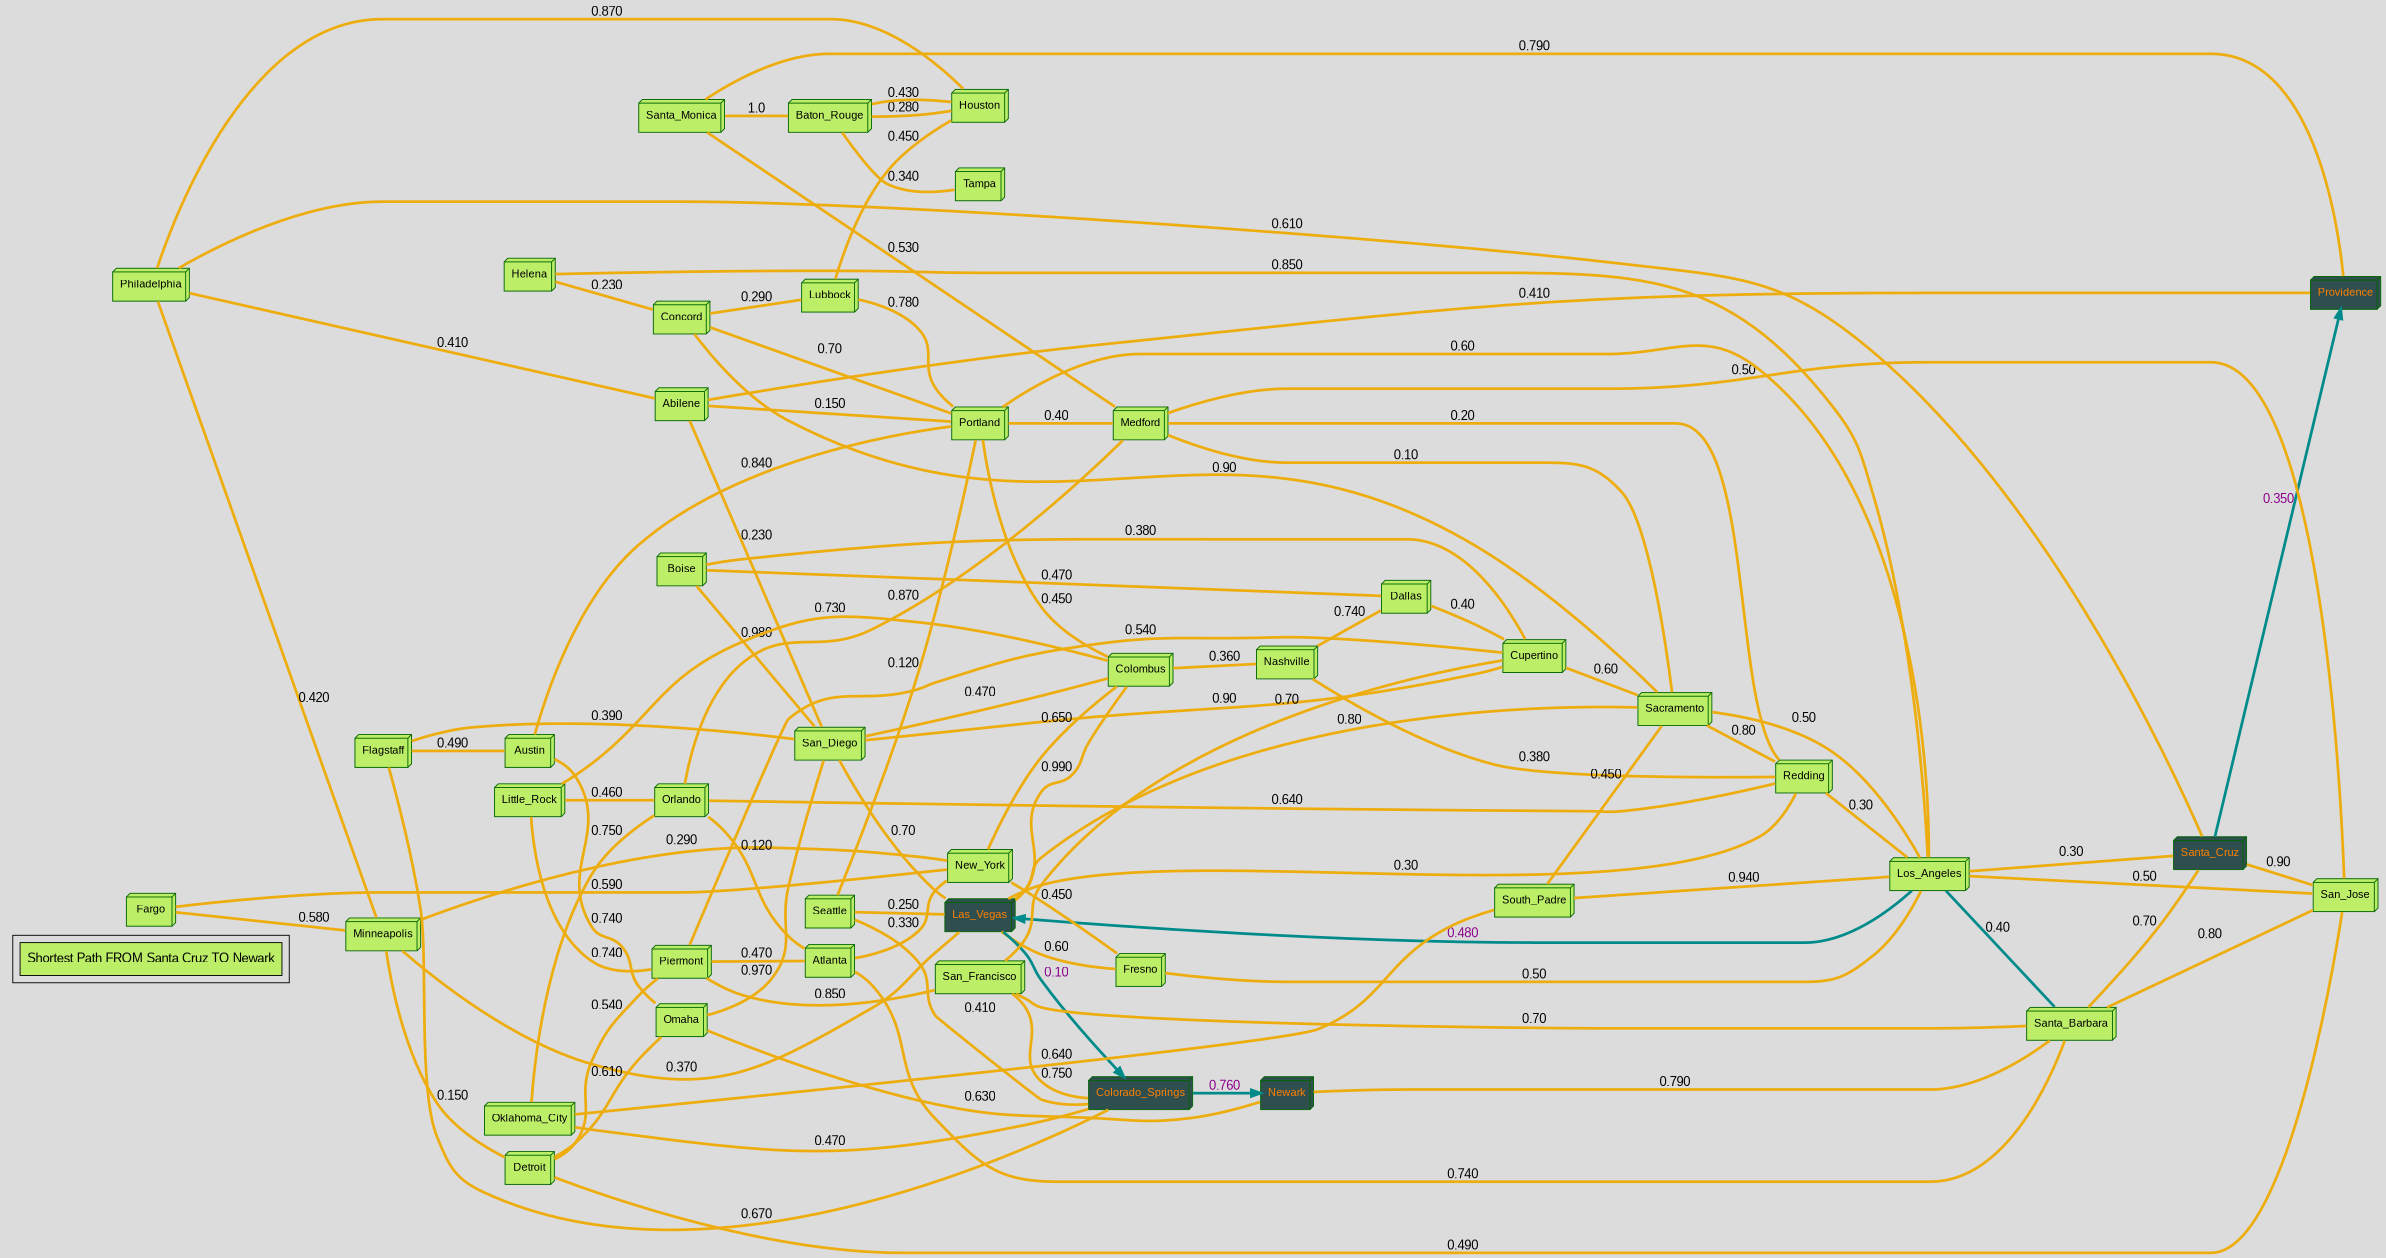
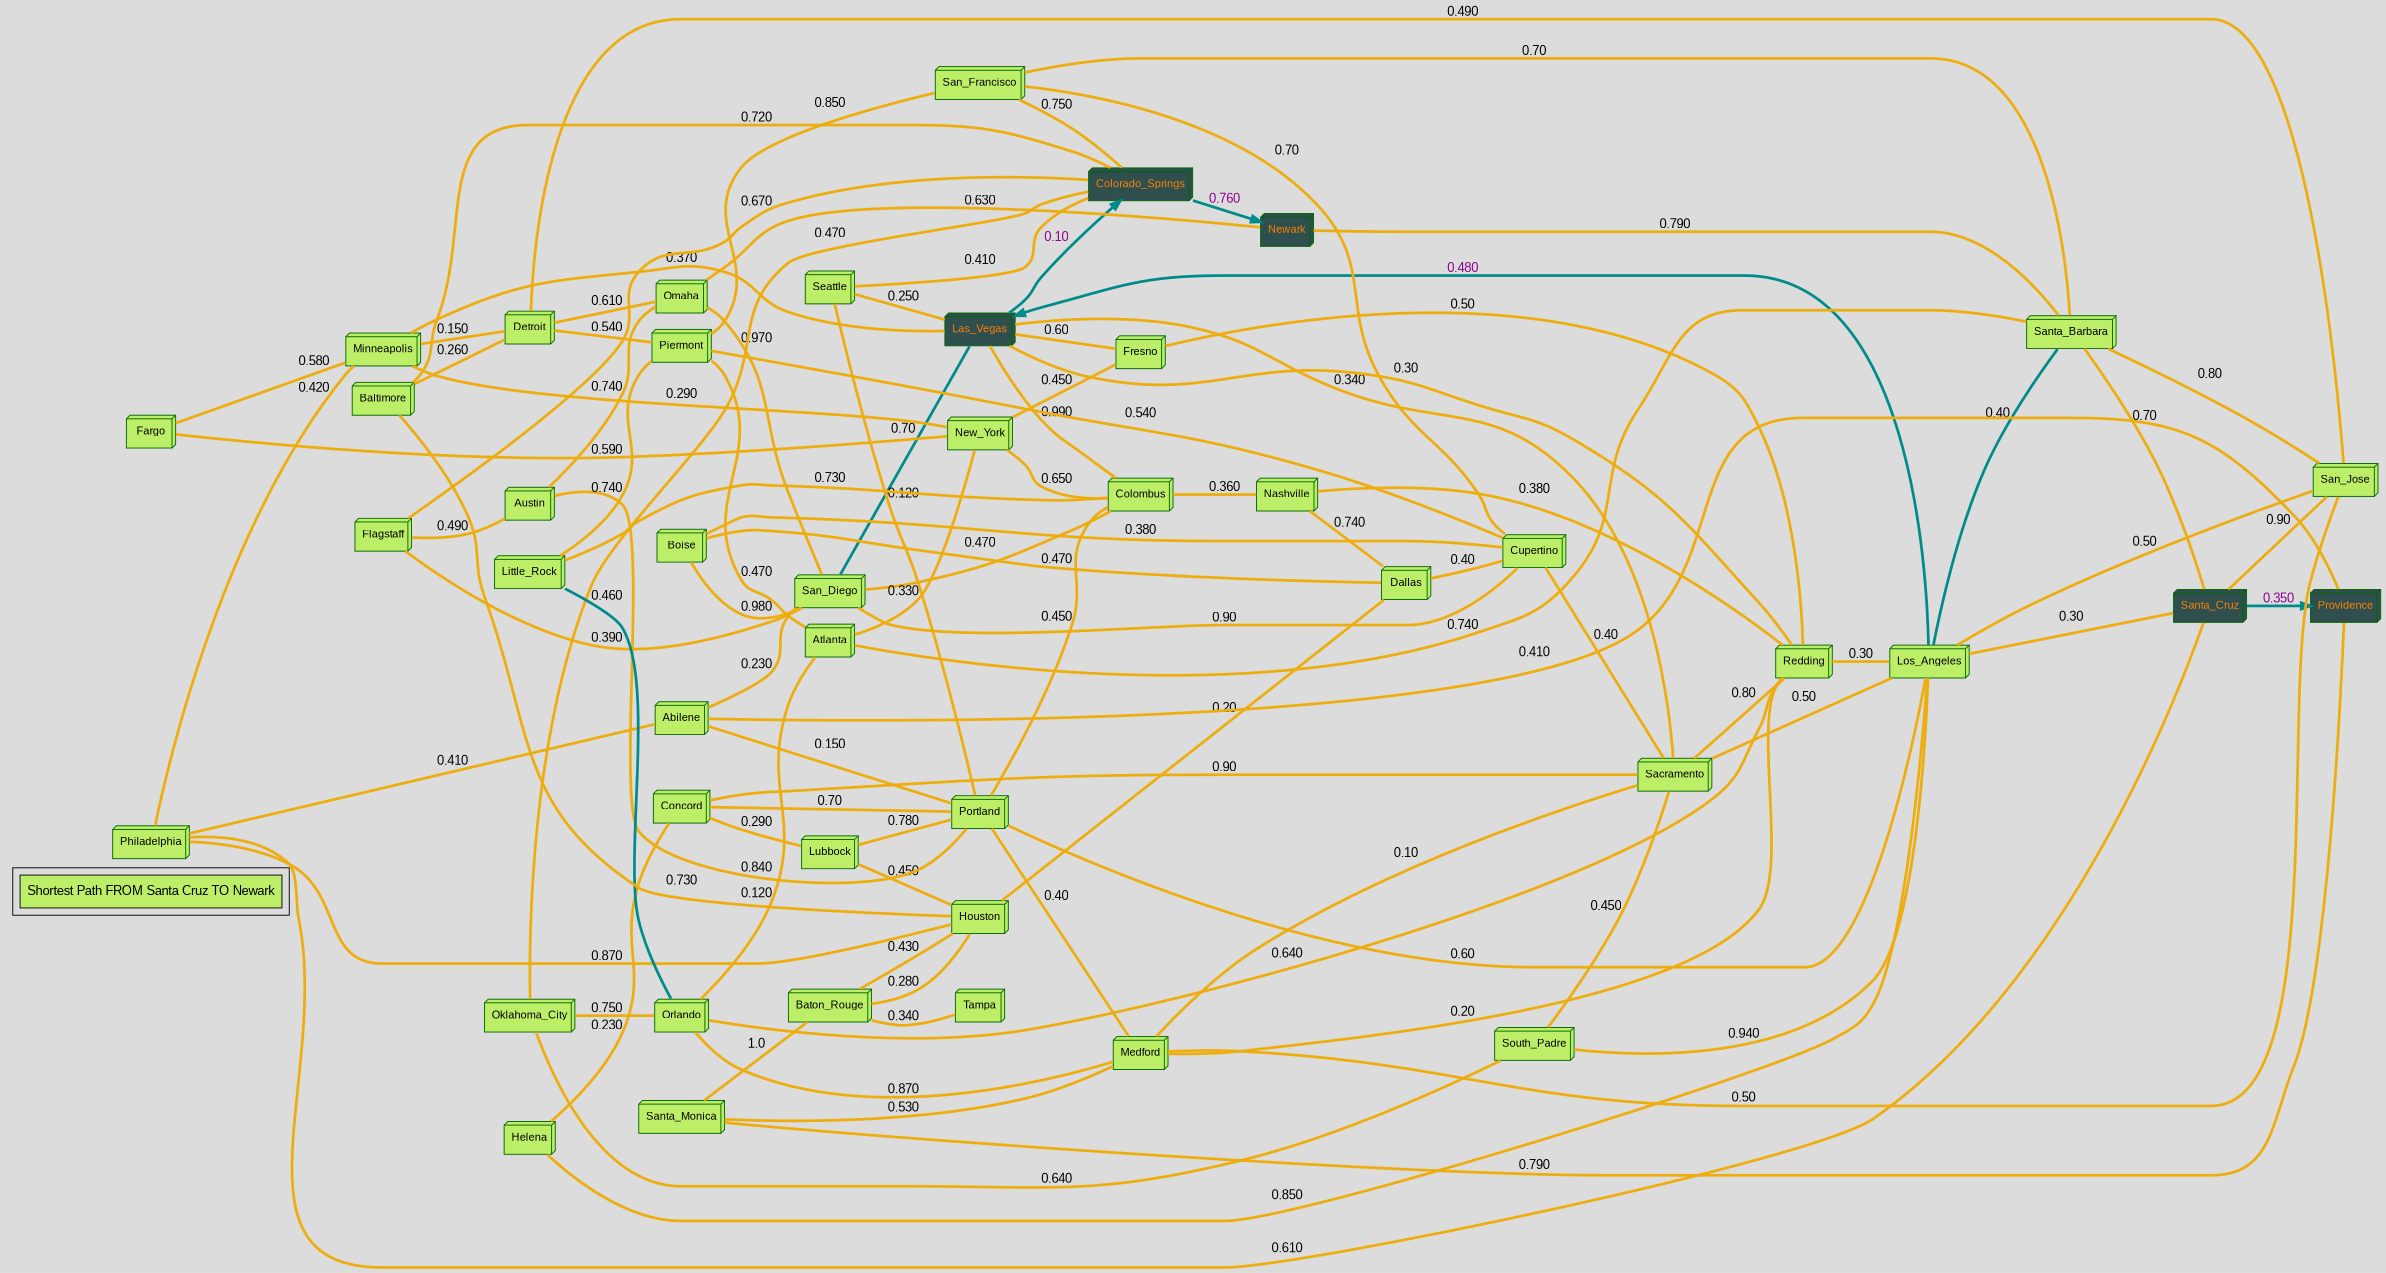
node "Baltimore": added
edge "Cupertino" -> "Sacramento": label "0.60" -> "0.40"
edge "Las_Vegas" -> "Sacramento": label "0.80" -> "0.340"
edge "Houston" -> "Dallas": added, label "0.20"
edge "Little_Rock" -> "Orlando": color darkgoldenrod2 -> darkcyan
edge "San_Diego" -> "Las_Vegas": color darkgoldenrod2 -> darkcyan
edge "Fresno" -> "Los_Angeles": now "Fresno" -> "Redding"
